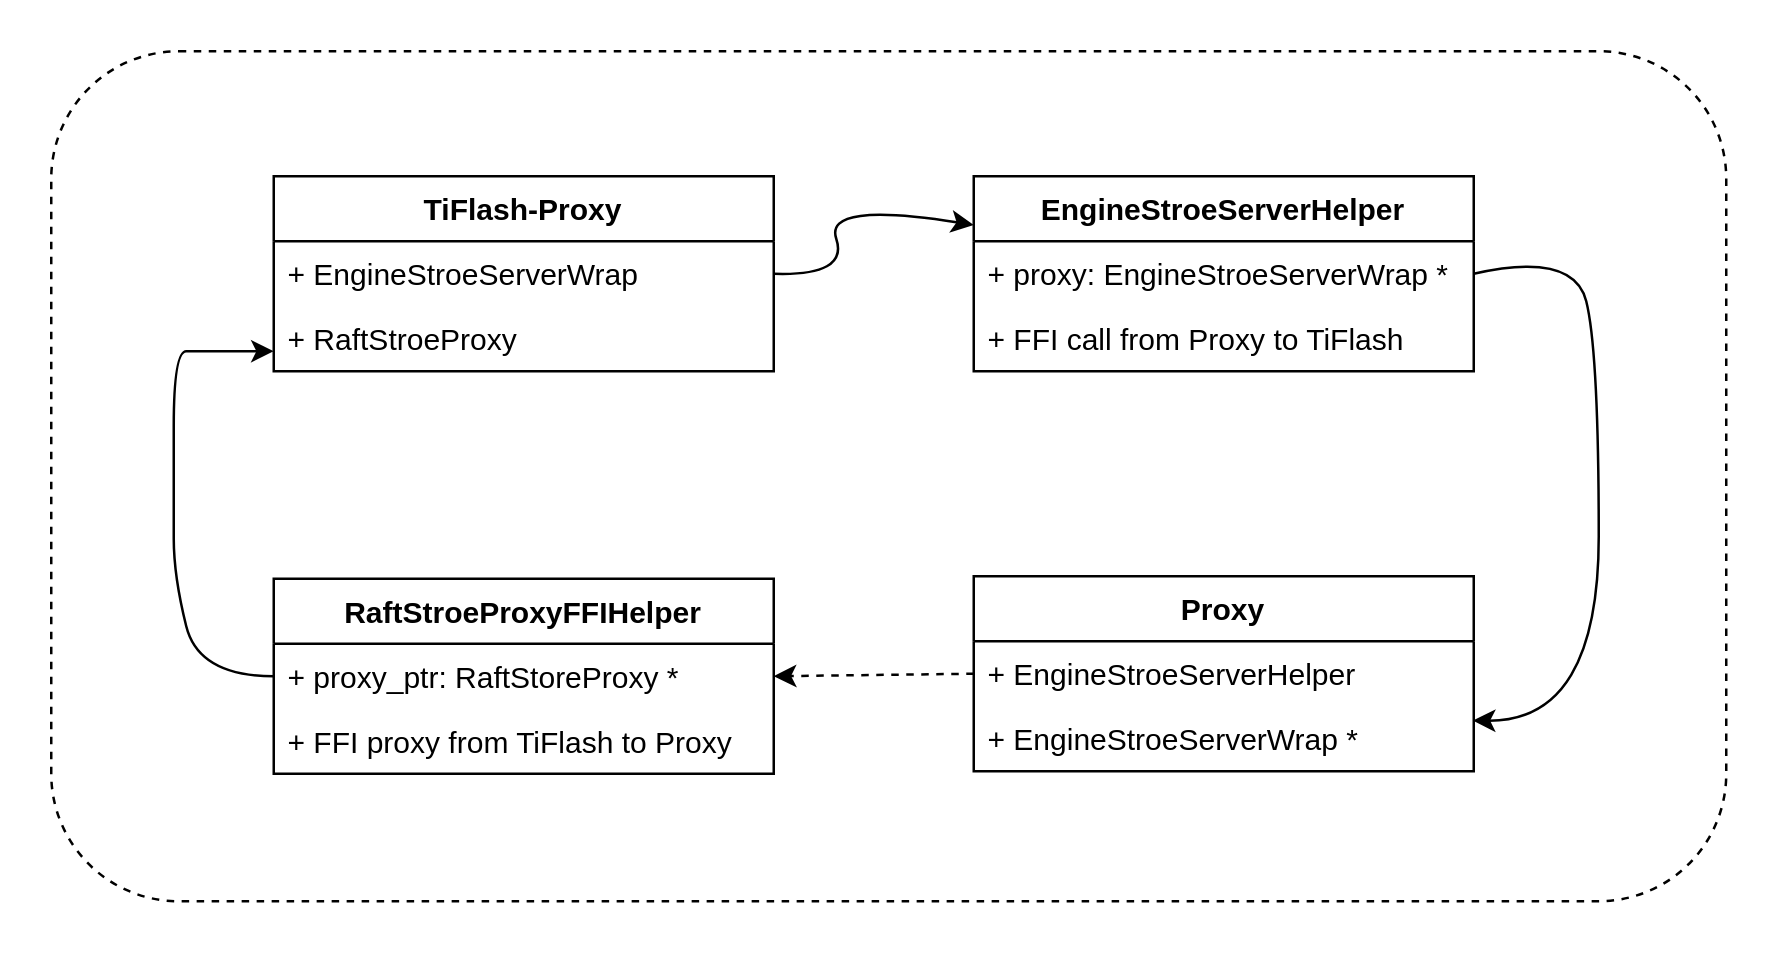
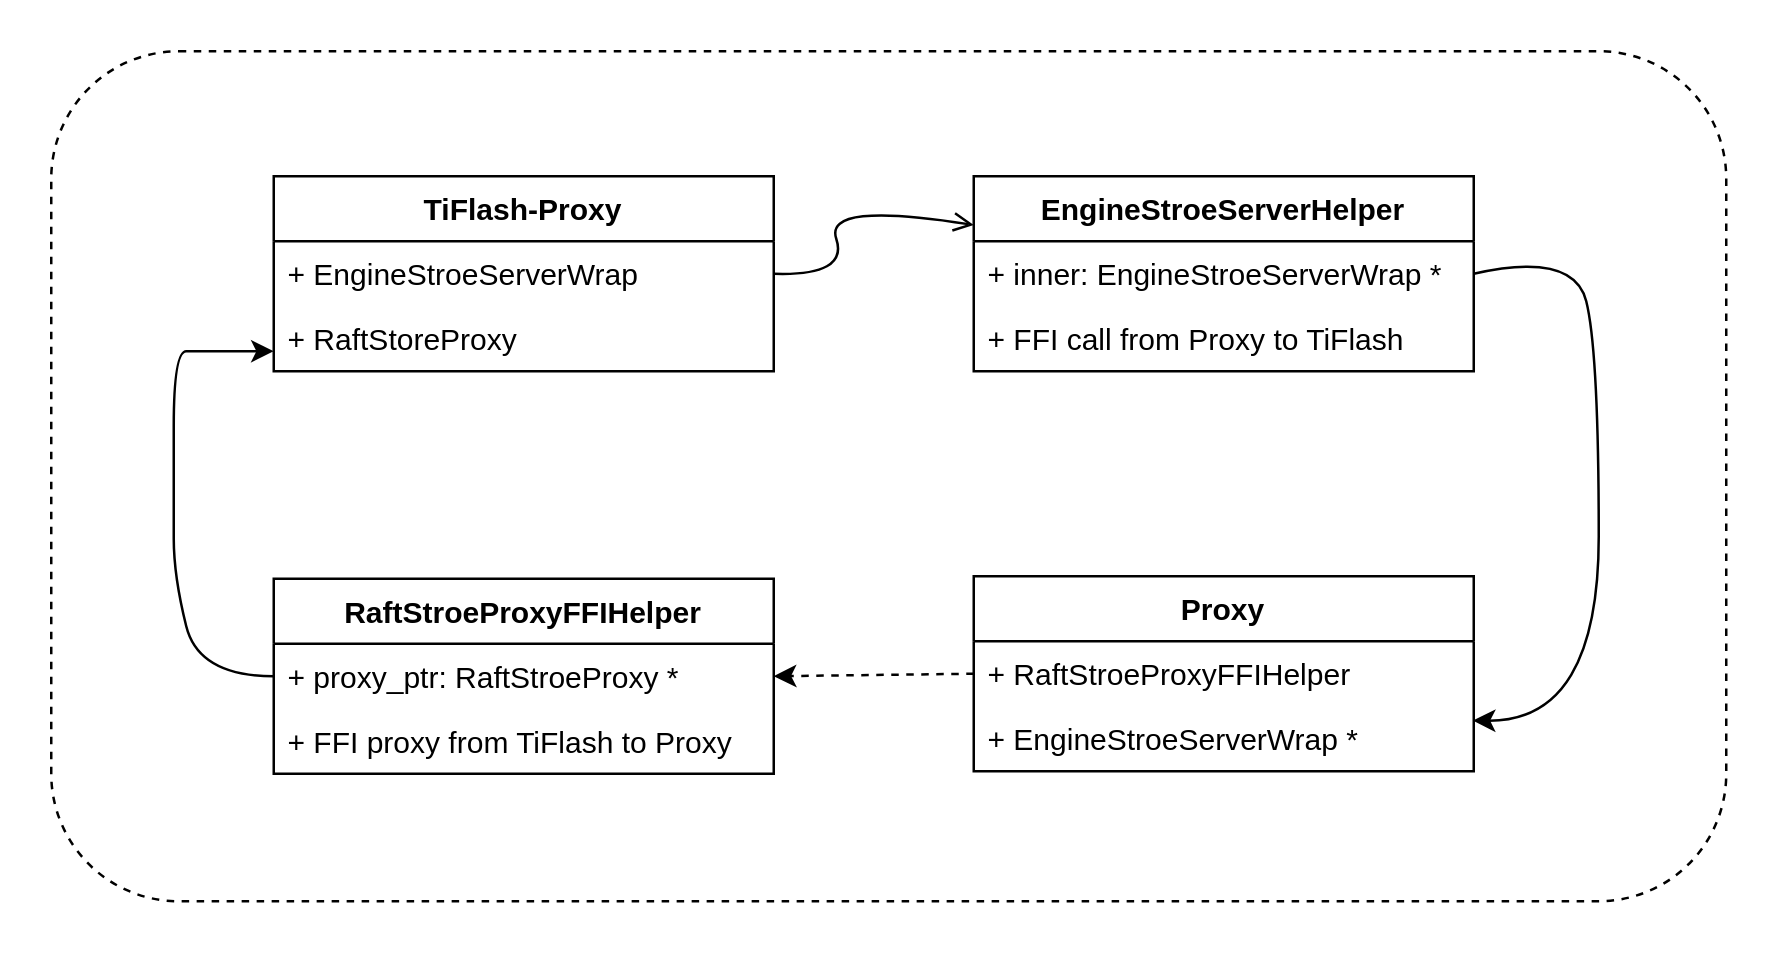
edge "+ EngineStroeServerWrap" -> "EngineStroeServerHelper": arrowhead classic -> open
node "+ proxy: EngineStroeServerWrap *": label "+ proxy: EngineStroeServerWrap *" -> "+ inner: EngineStroeServerWrap *"
node "+ RaftStroeProxy": label "+ RaftStroeProxy" -> "+ RaftStoreProxy"
node "+ EngineStroeServerHelper": label "+ EngineStroeServerHelper" -> "+ RaftStroeProxyFFIHelper"
node "+ proxy_ptr: RaftStoreProxy *": label "+ proxy_ptr: RaftStoreProxy *" -> "+ proxy_ptr: RaftStroeProxy *"
